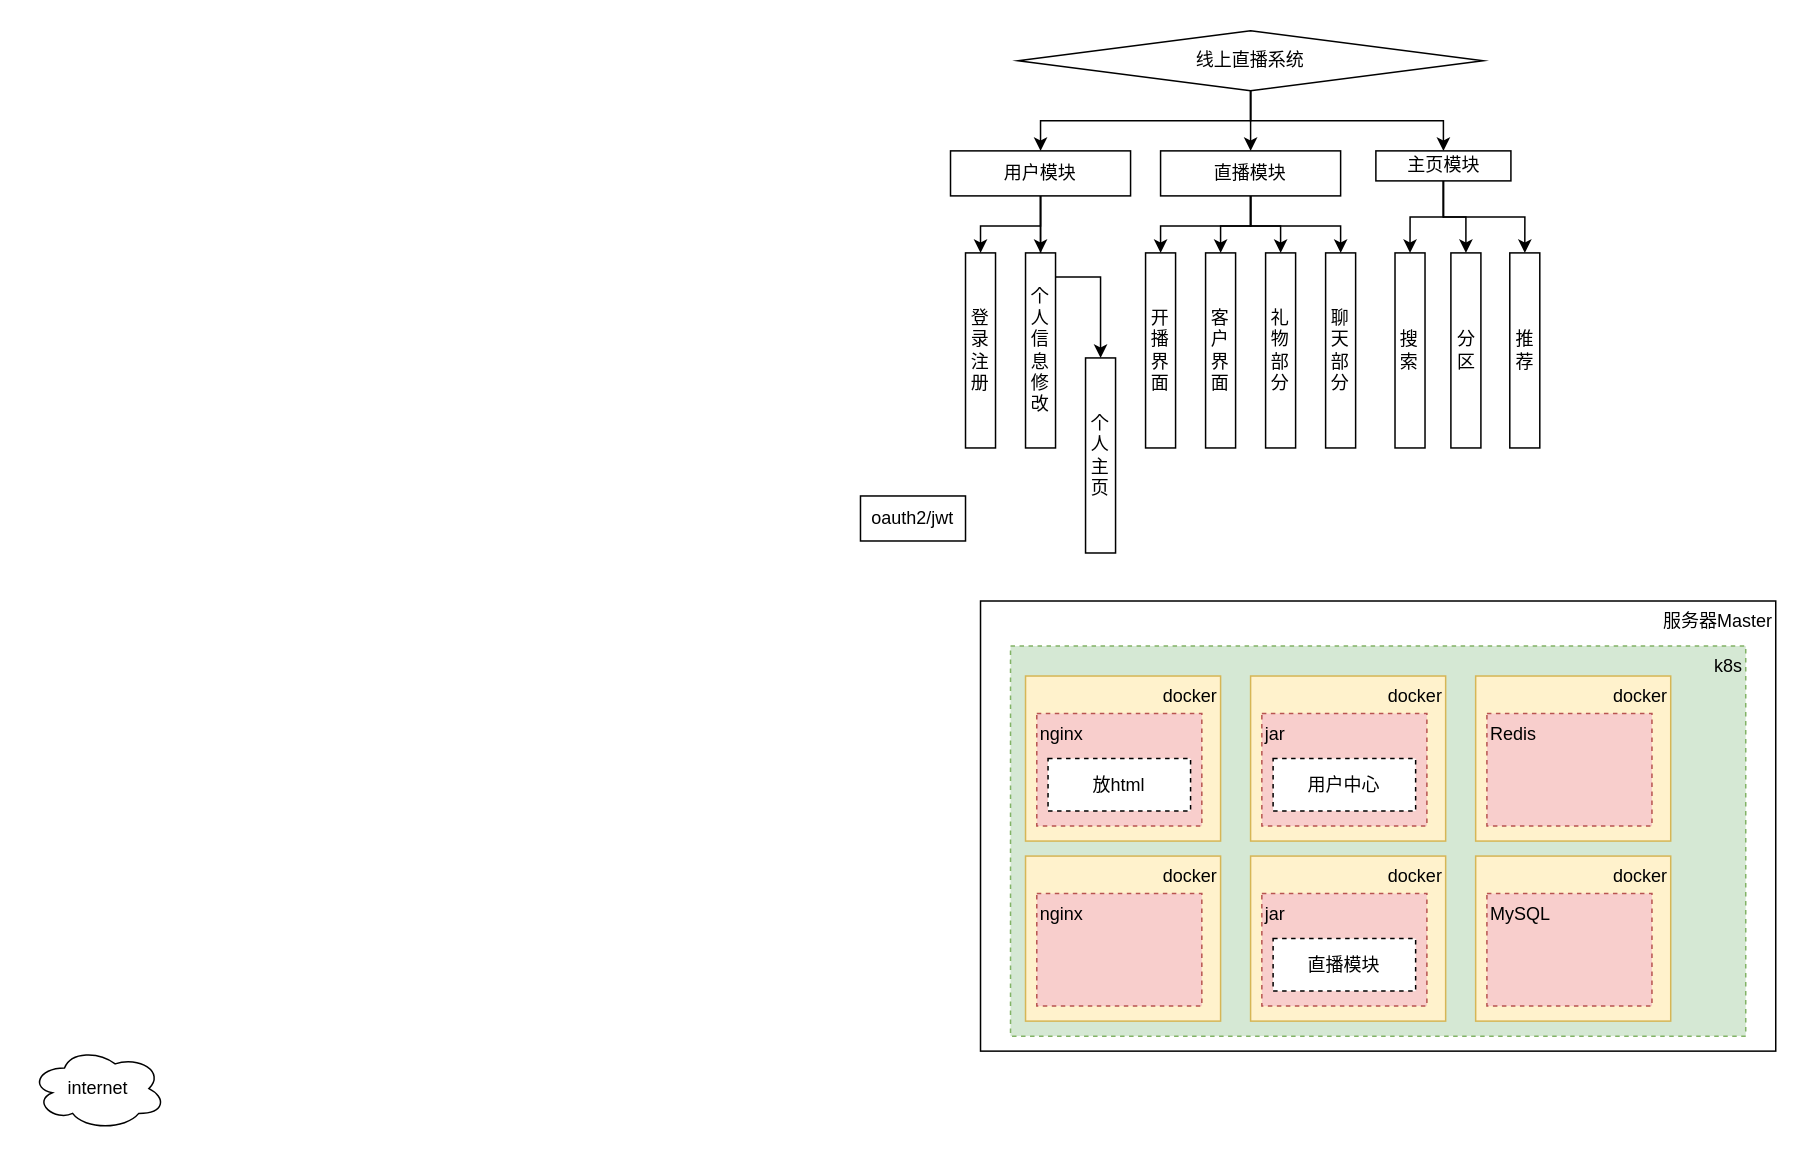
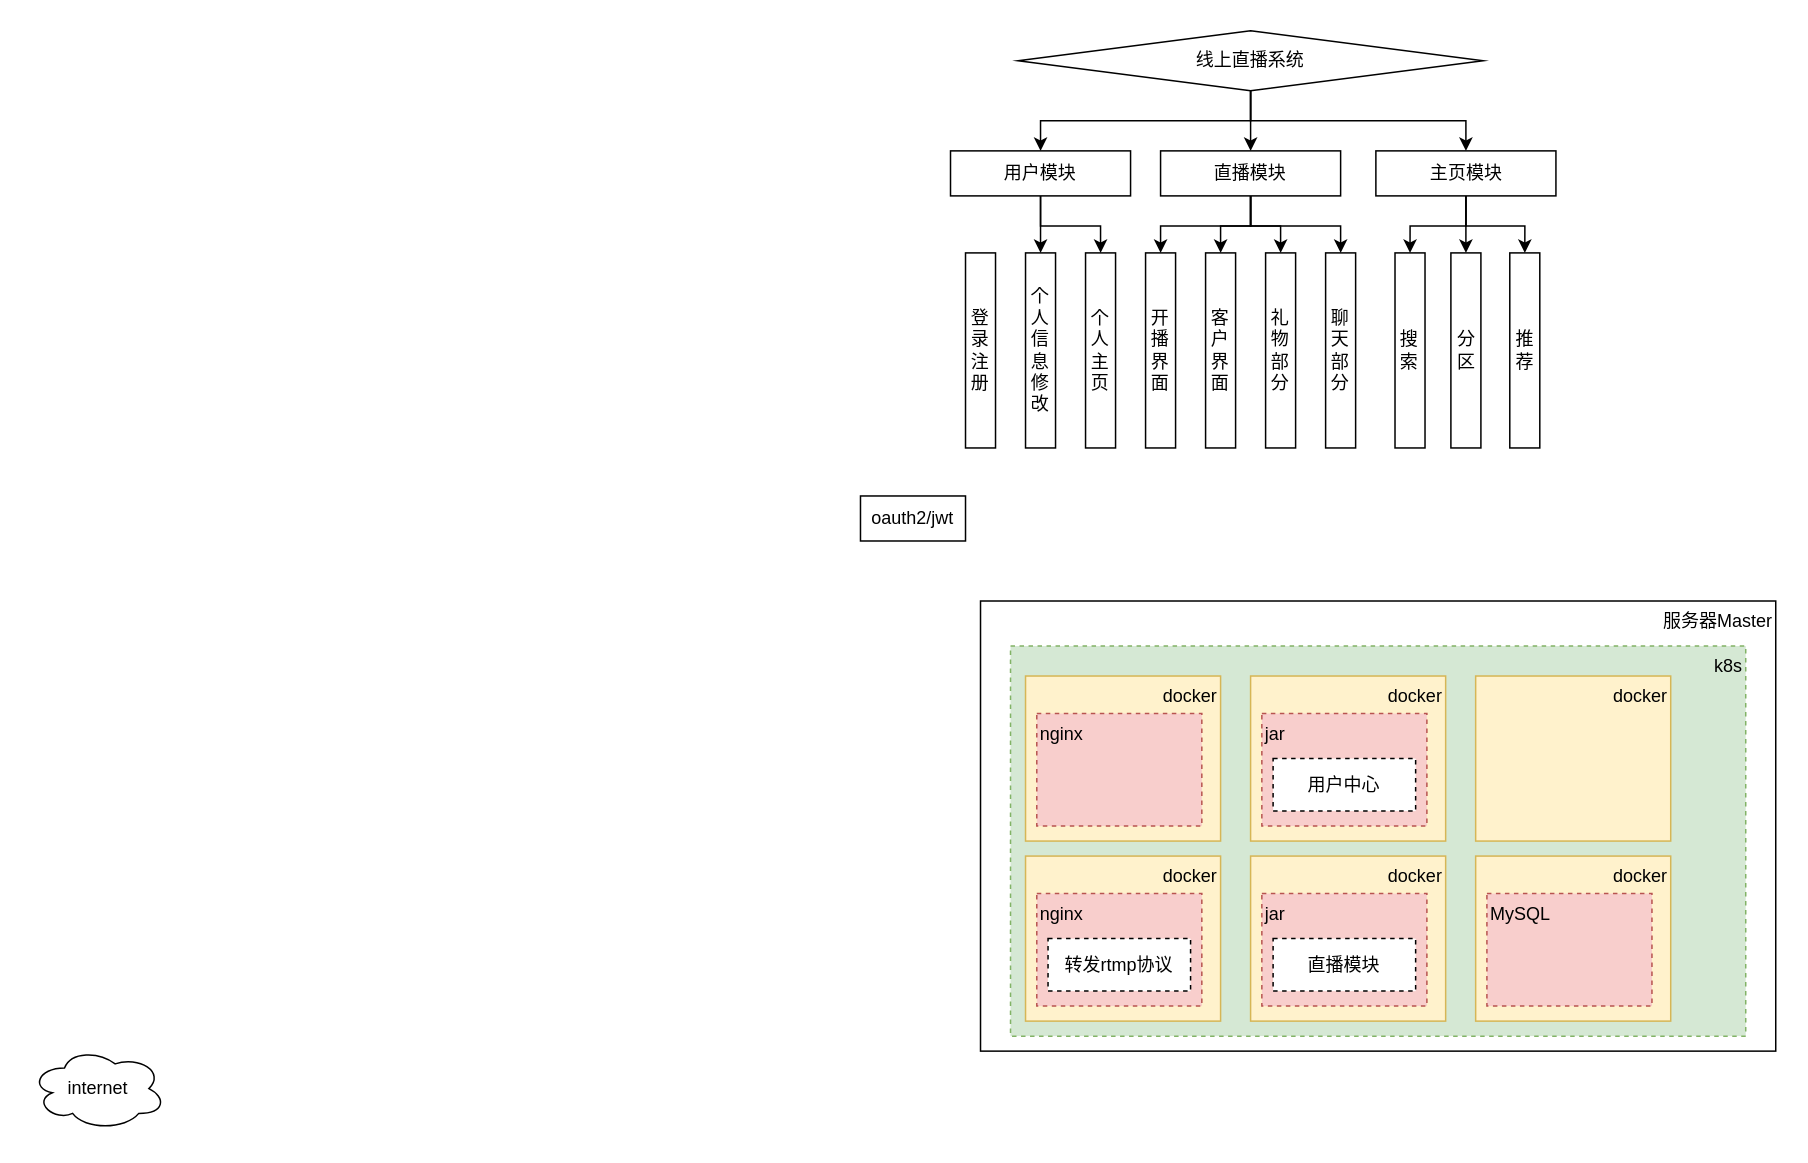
node "主页模块": size 135x30 -> 180x45
edge "用户模块" -> "登录注册": removed
node "个人主页": moved (1100, 455) -> (1100, 350)
node "Redis": removed
node "放html": removed
node "转发rtmp协议": added
